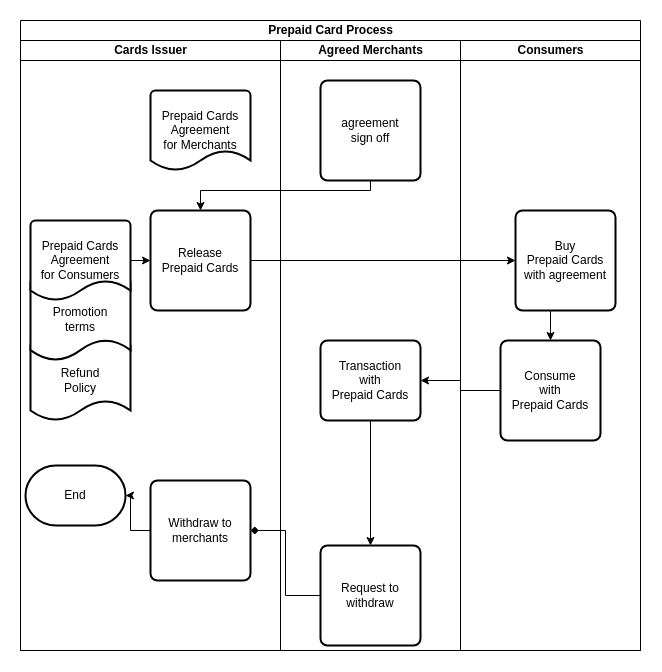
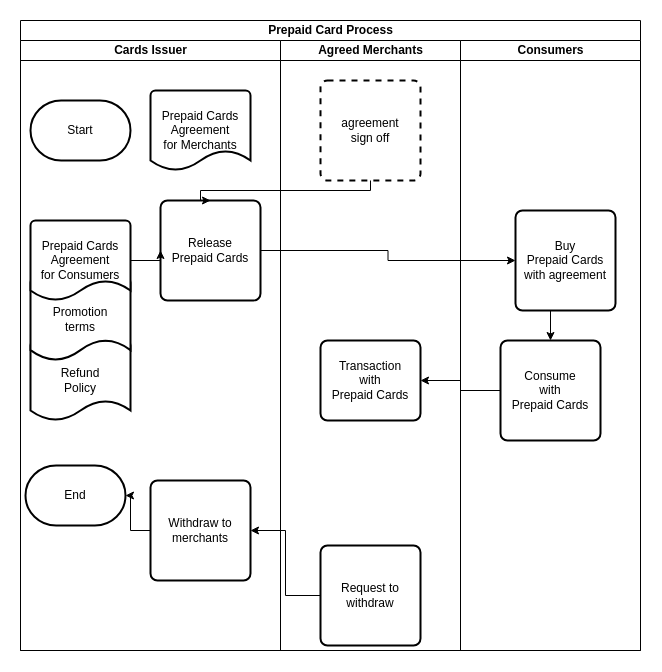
node "Start": added
node "agreement sign off": style solid -> dashed
node "Release Prepaid Cards": moved (201, 261) -> (211, 251)
edge "Transaction with Prepaid Cards" -> "Request to withdraw": removed
edge "Request to withdraw" -> "Withdraw to merchants": arrowhead diamond -> classic
